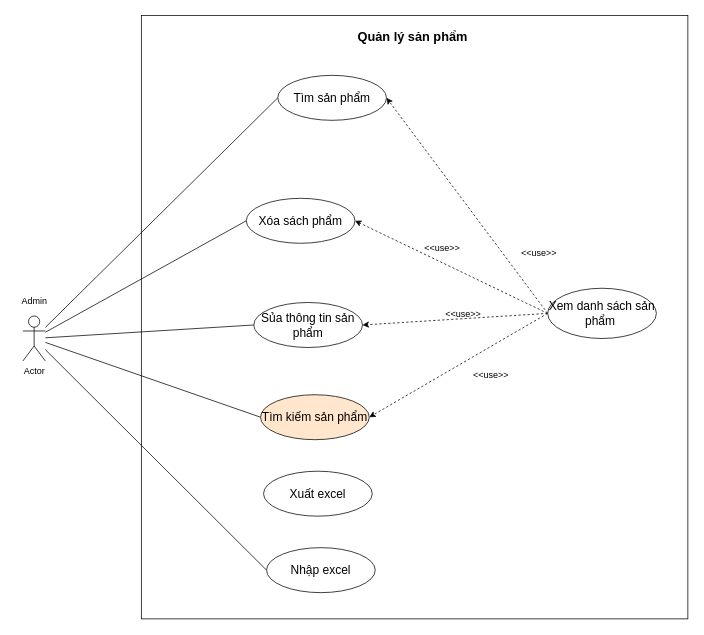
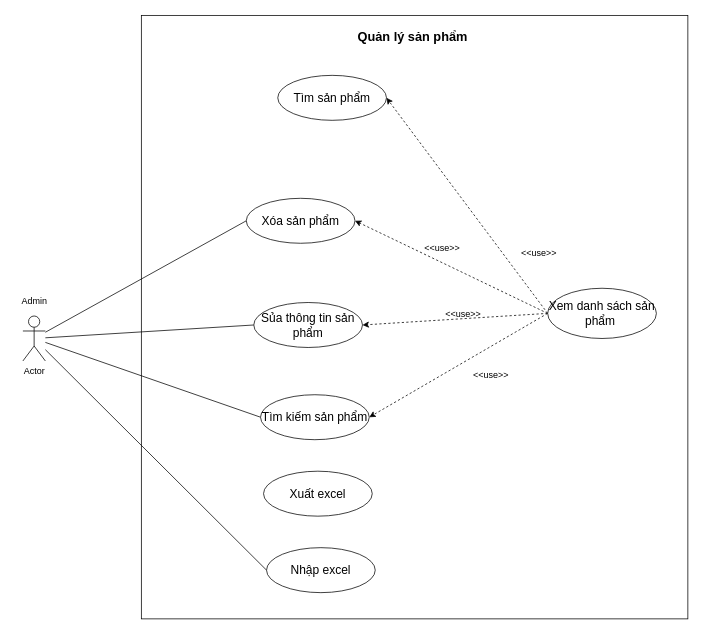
edge "Tìm sản phẩm" -- "Actor": removed
node "Xóa sách phẩm": label "Xóa sách phẩm" -> "Xóa sản phẩm"
node "Tìm kiếm sản phẩm": fillcolor #ffe6cc -> #ffffff
